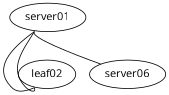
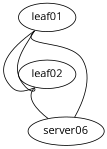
node "server01": label "server01" -> "leaf01"
edge "leaf02" -- "server06": added
